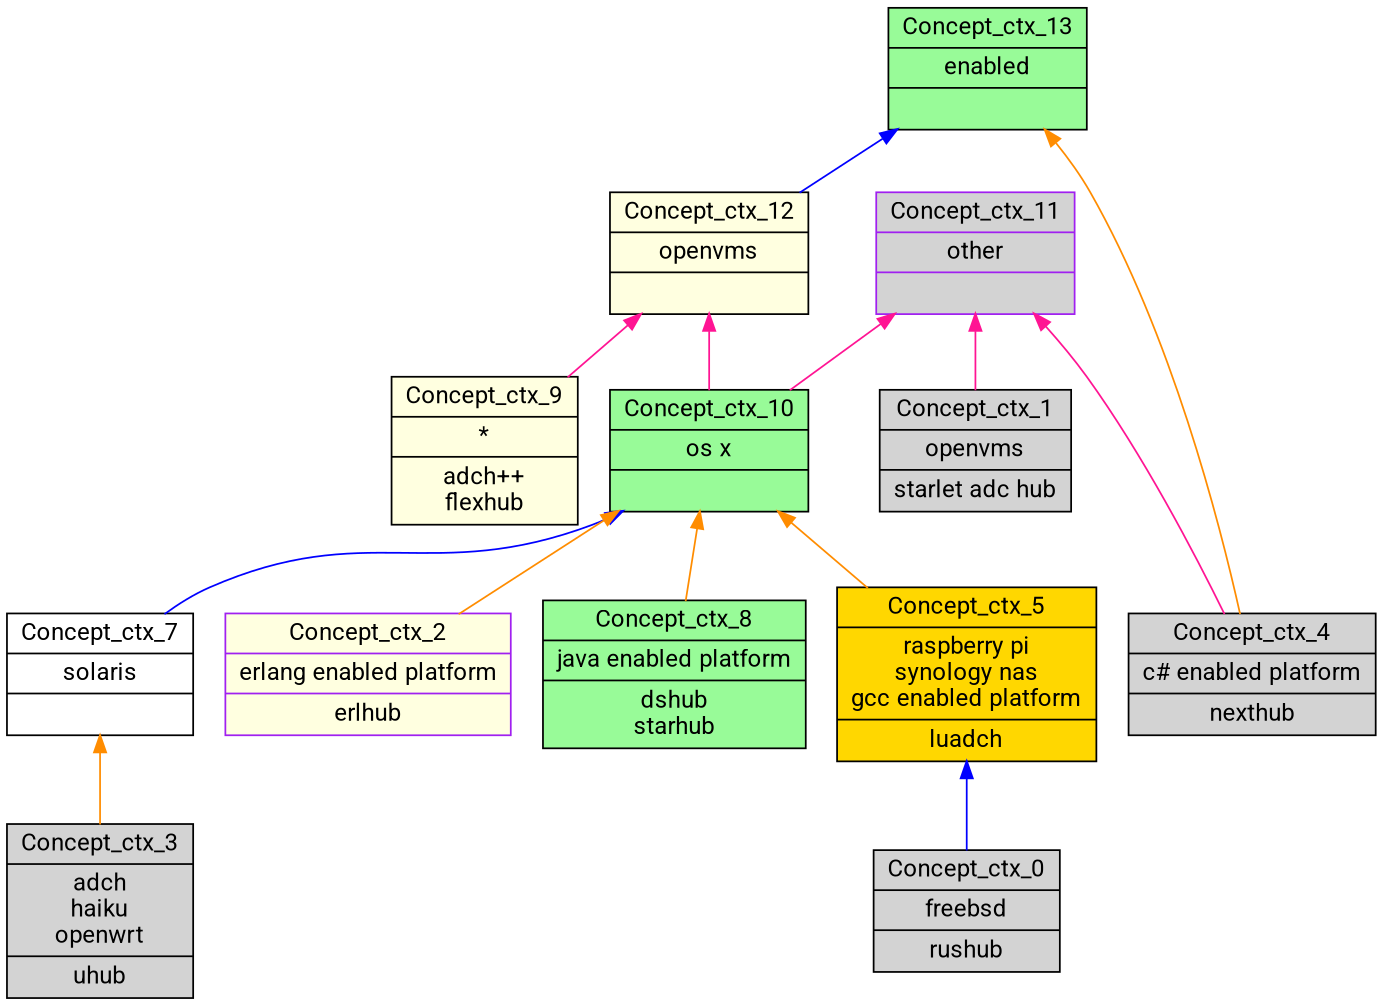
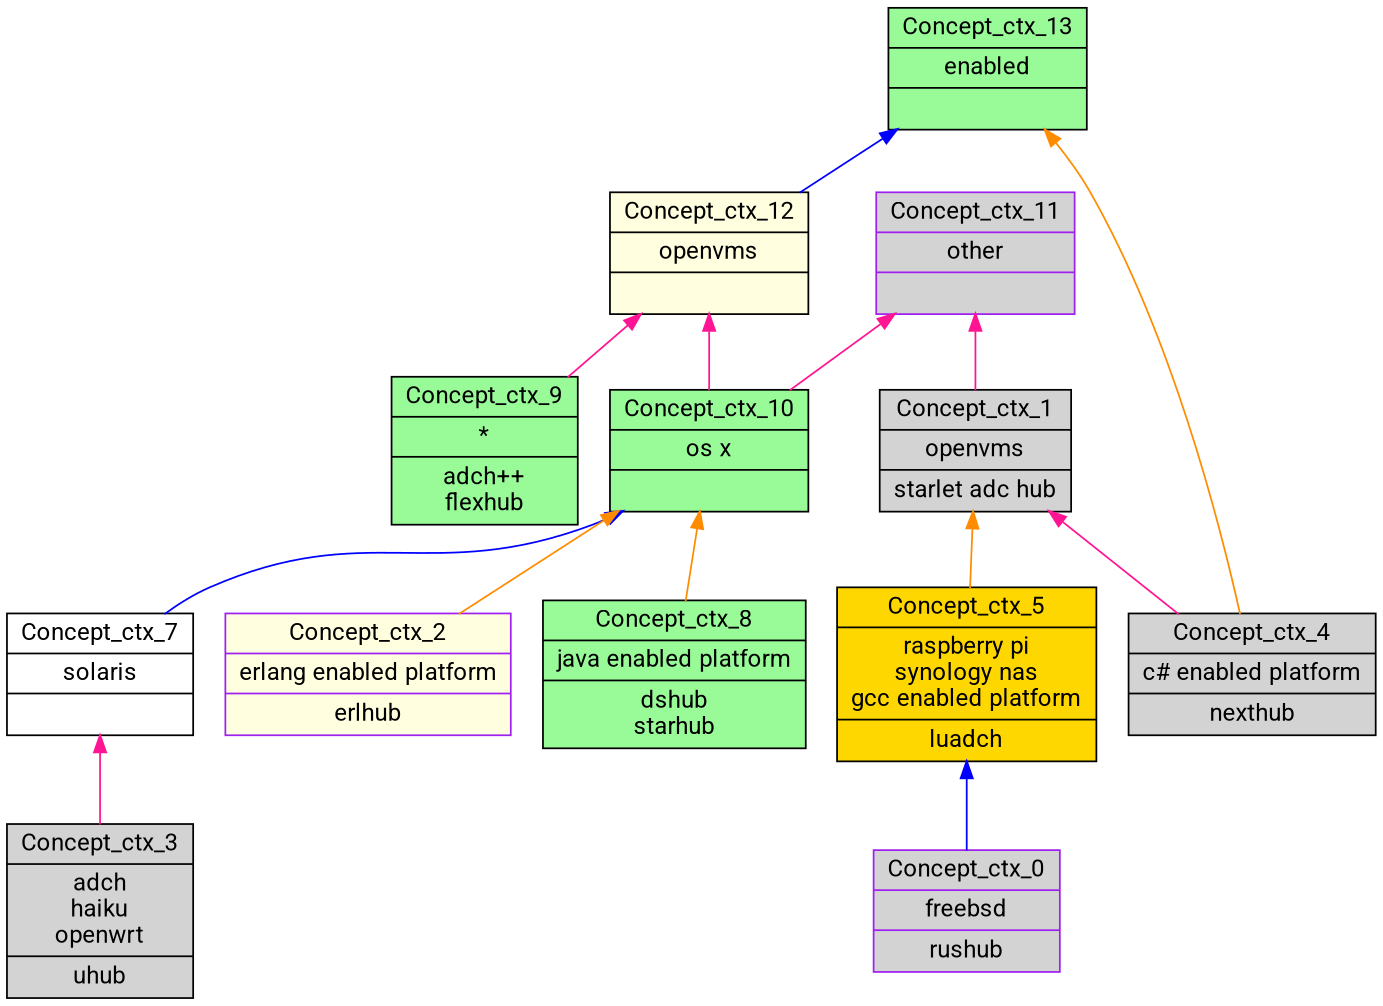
node "Concept_ctx_9": fillcolor lightyellow -> palegreen
edge "Concept_ctx_4" -> "Concept_ctx_11": now "Concept_ctx_4" -> "Concept_ctx_1"
edge "Concept_ctx_5" -> "Concept_ctx_10": now "Concept_ctx_5" -> "Concept_ctx_1"
edge "Concept_ctx_3" -> "Concept_ctx_7": color darkorange -> deeppink
node "Concept_ctx_0": color black -> purple
